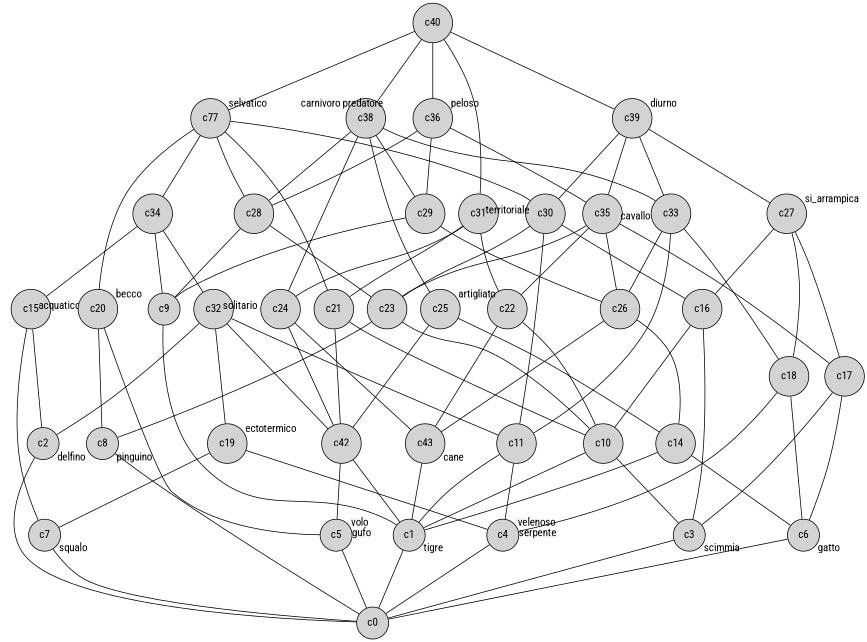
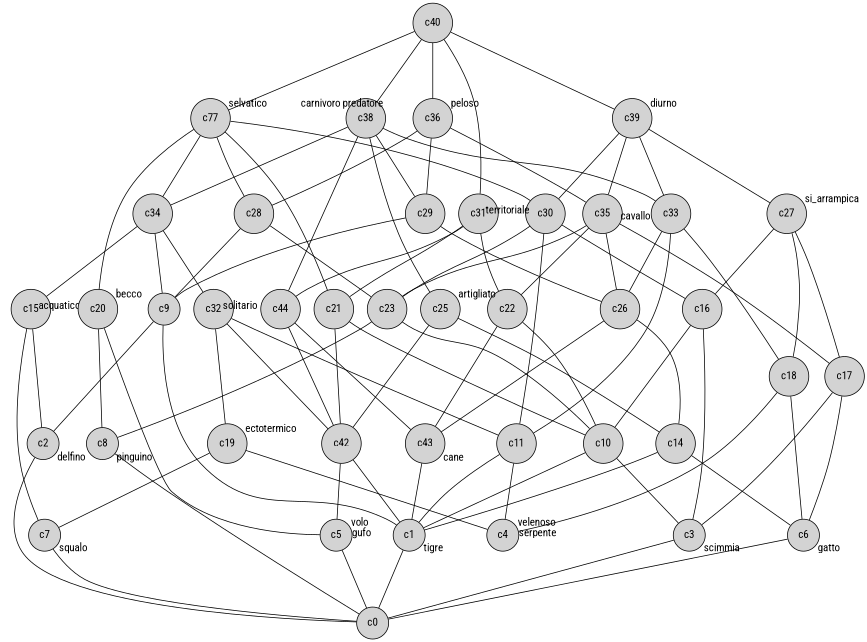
edge "c38" -- "c28": now "c38" -- "c34"
node "c24": label "c24" -> "c44"
edge "c32" -- "c2": now "c9" -- "c2"
edge "c4" -- "c0": removed
